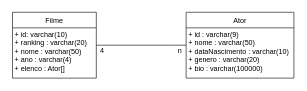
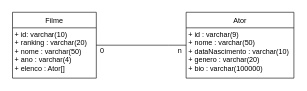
node "4": label "4" -> "0"
